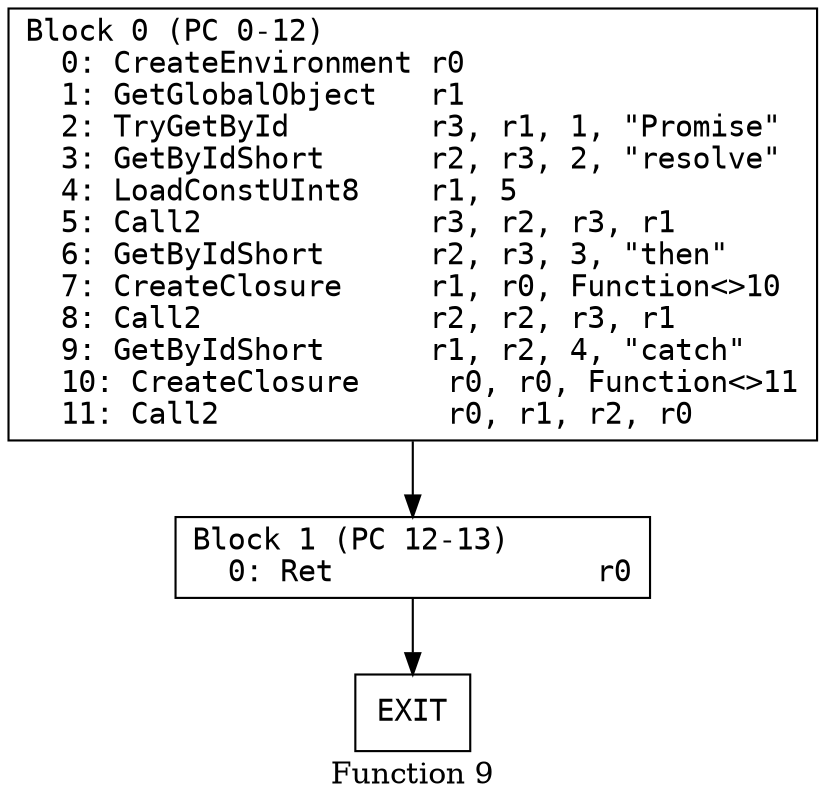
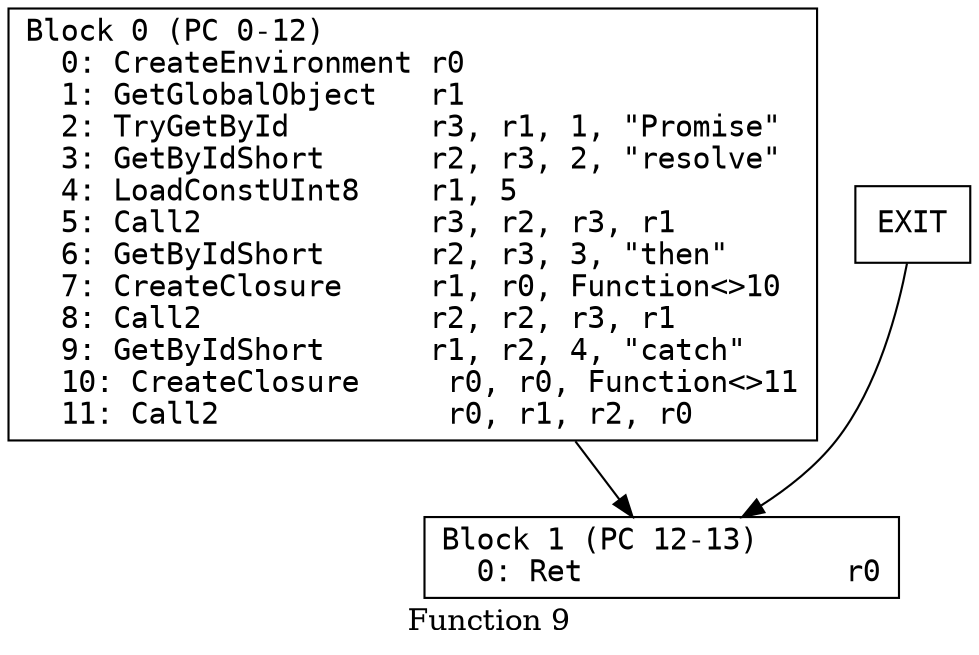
edge "Block 1 (PC 12-13) 0: Ret               r0" -> "EXIT": reversed
